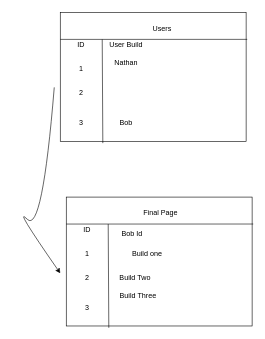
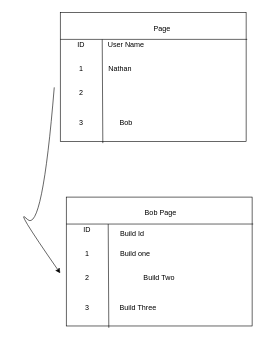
node "Users": label "Users" -> "Page"
node "User Build": label "User Build" -> "User Name"
node "Nathan": moved (126, 63) -> (120, 69)
node "Final Page": label "Final Page" -> "Bob Page"
node "Bob Id": label "Bob Id" -> "Build Id"
node "Build one": moved (147, 254) -> (135, 254)
node "Build Two": moved (135, 278) -> (159, 278)
node "Build Three": moved (138, 296) -> (138, 308)
